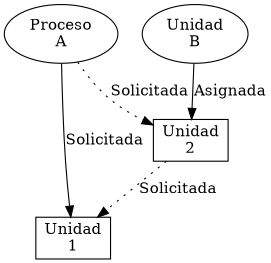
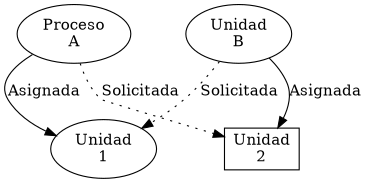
edge "Proceso A" -> "Unidad 1": label "Solicitada" -> "Asignada"
edge "Unidad 2" -> "Unidad 1": now "Unidad B" -> "Unidad 1"
node "Unidad 1": shape box -> ellipse
